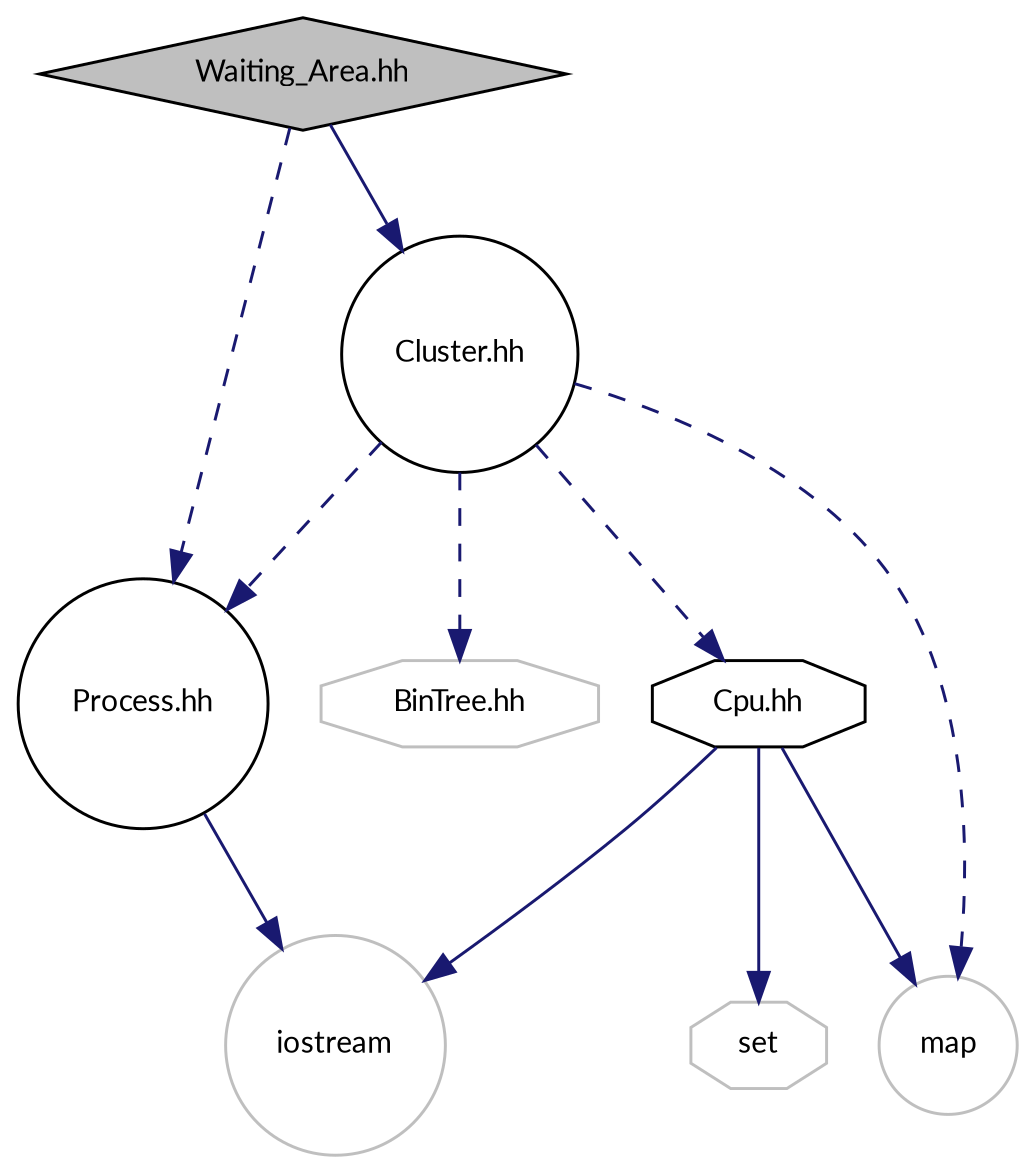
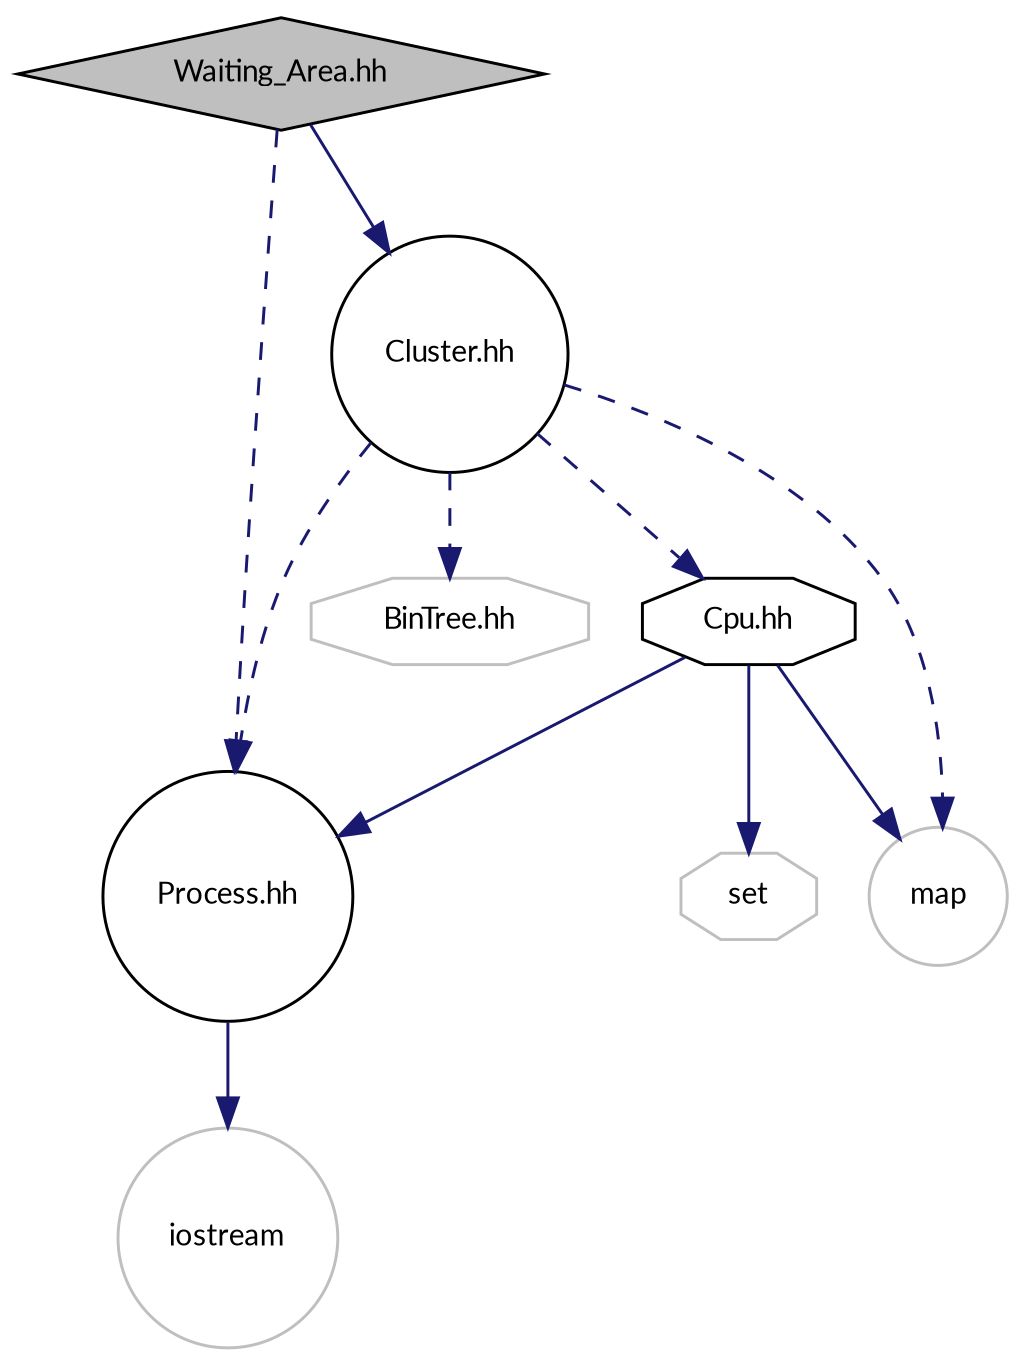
edge "Cpu.hh" -> "iostream": now "Cpu.hh" -> "Process.hh"
